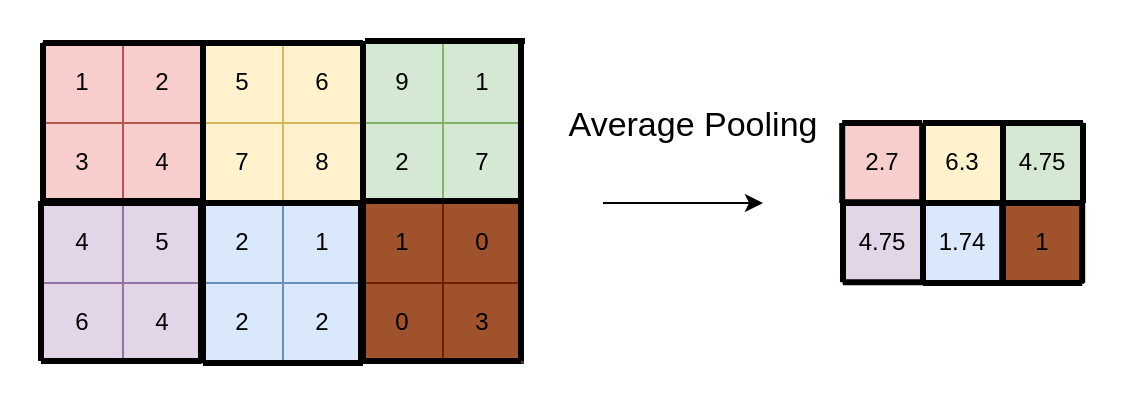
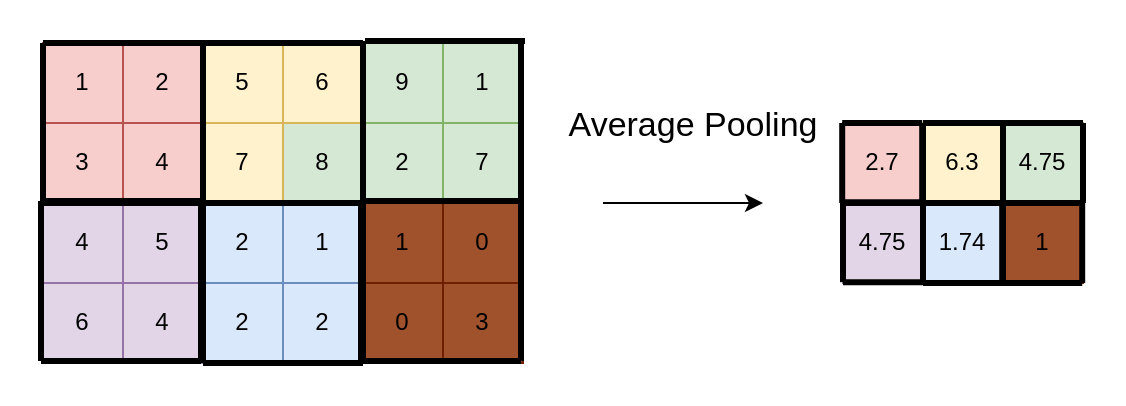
node "8": fillcolor #fff2cc -> #d5e8d4
